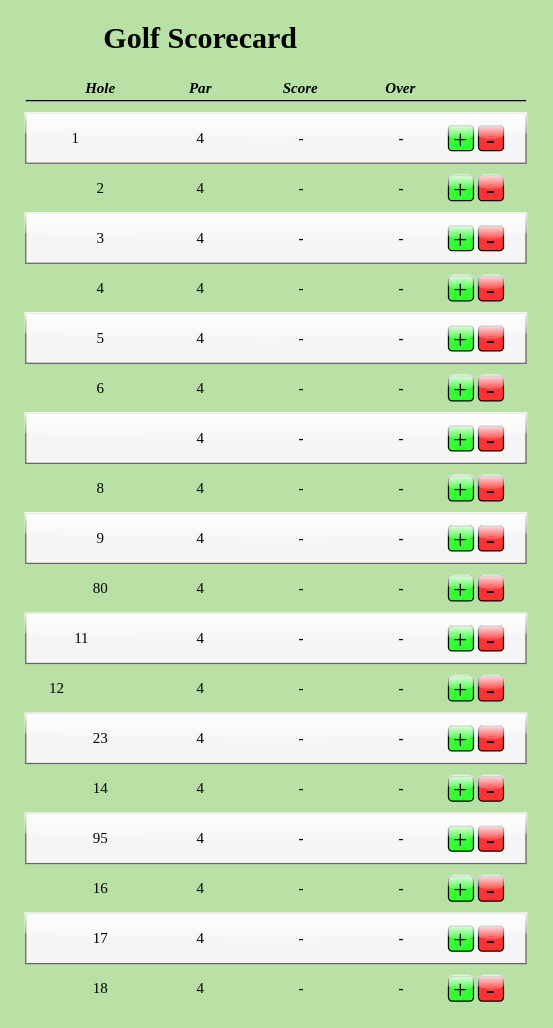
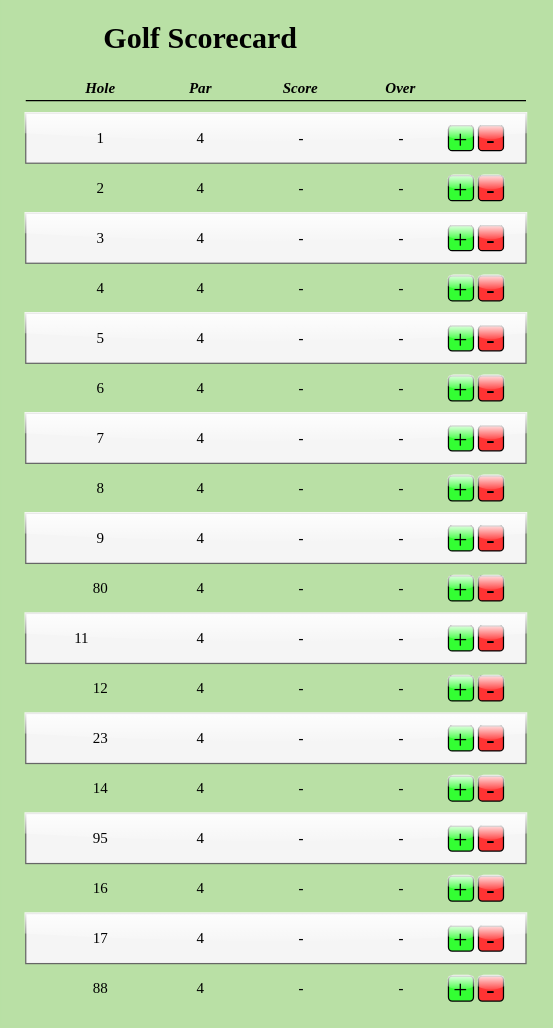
node "1": moved (76, 138) -> (101, 138)
node "7": added
node "12": moved (57, 688) -> (101, 688)
node "18": label "18" -> "88"
